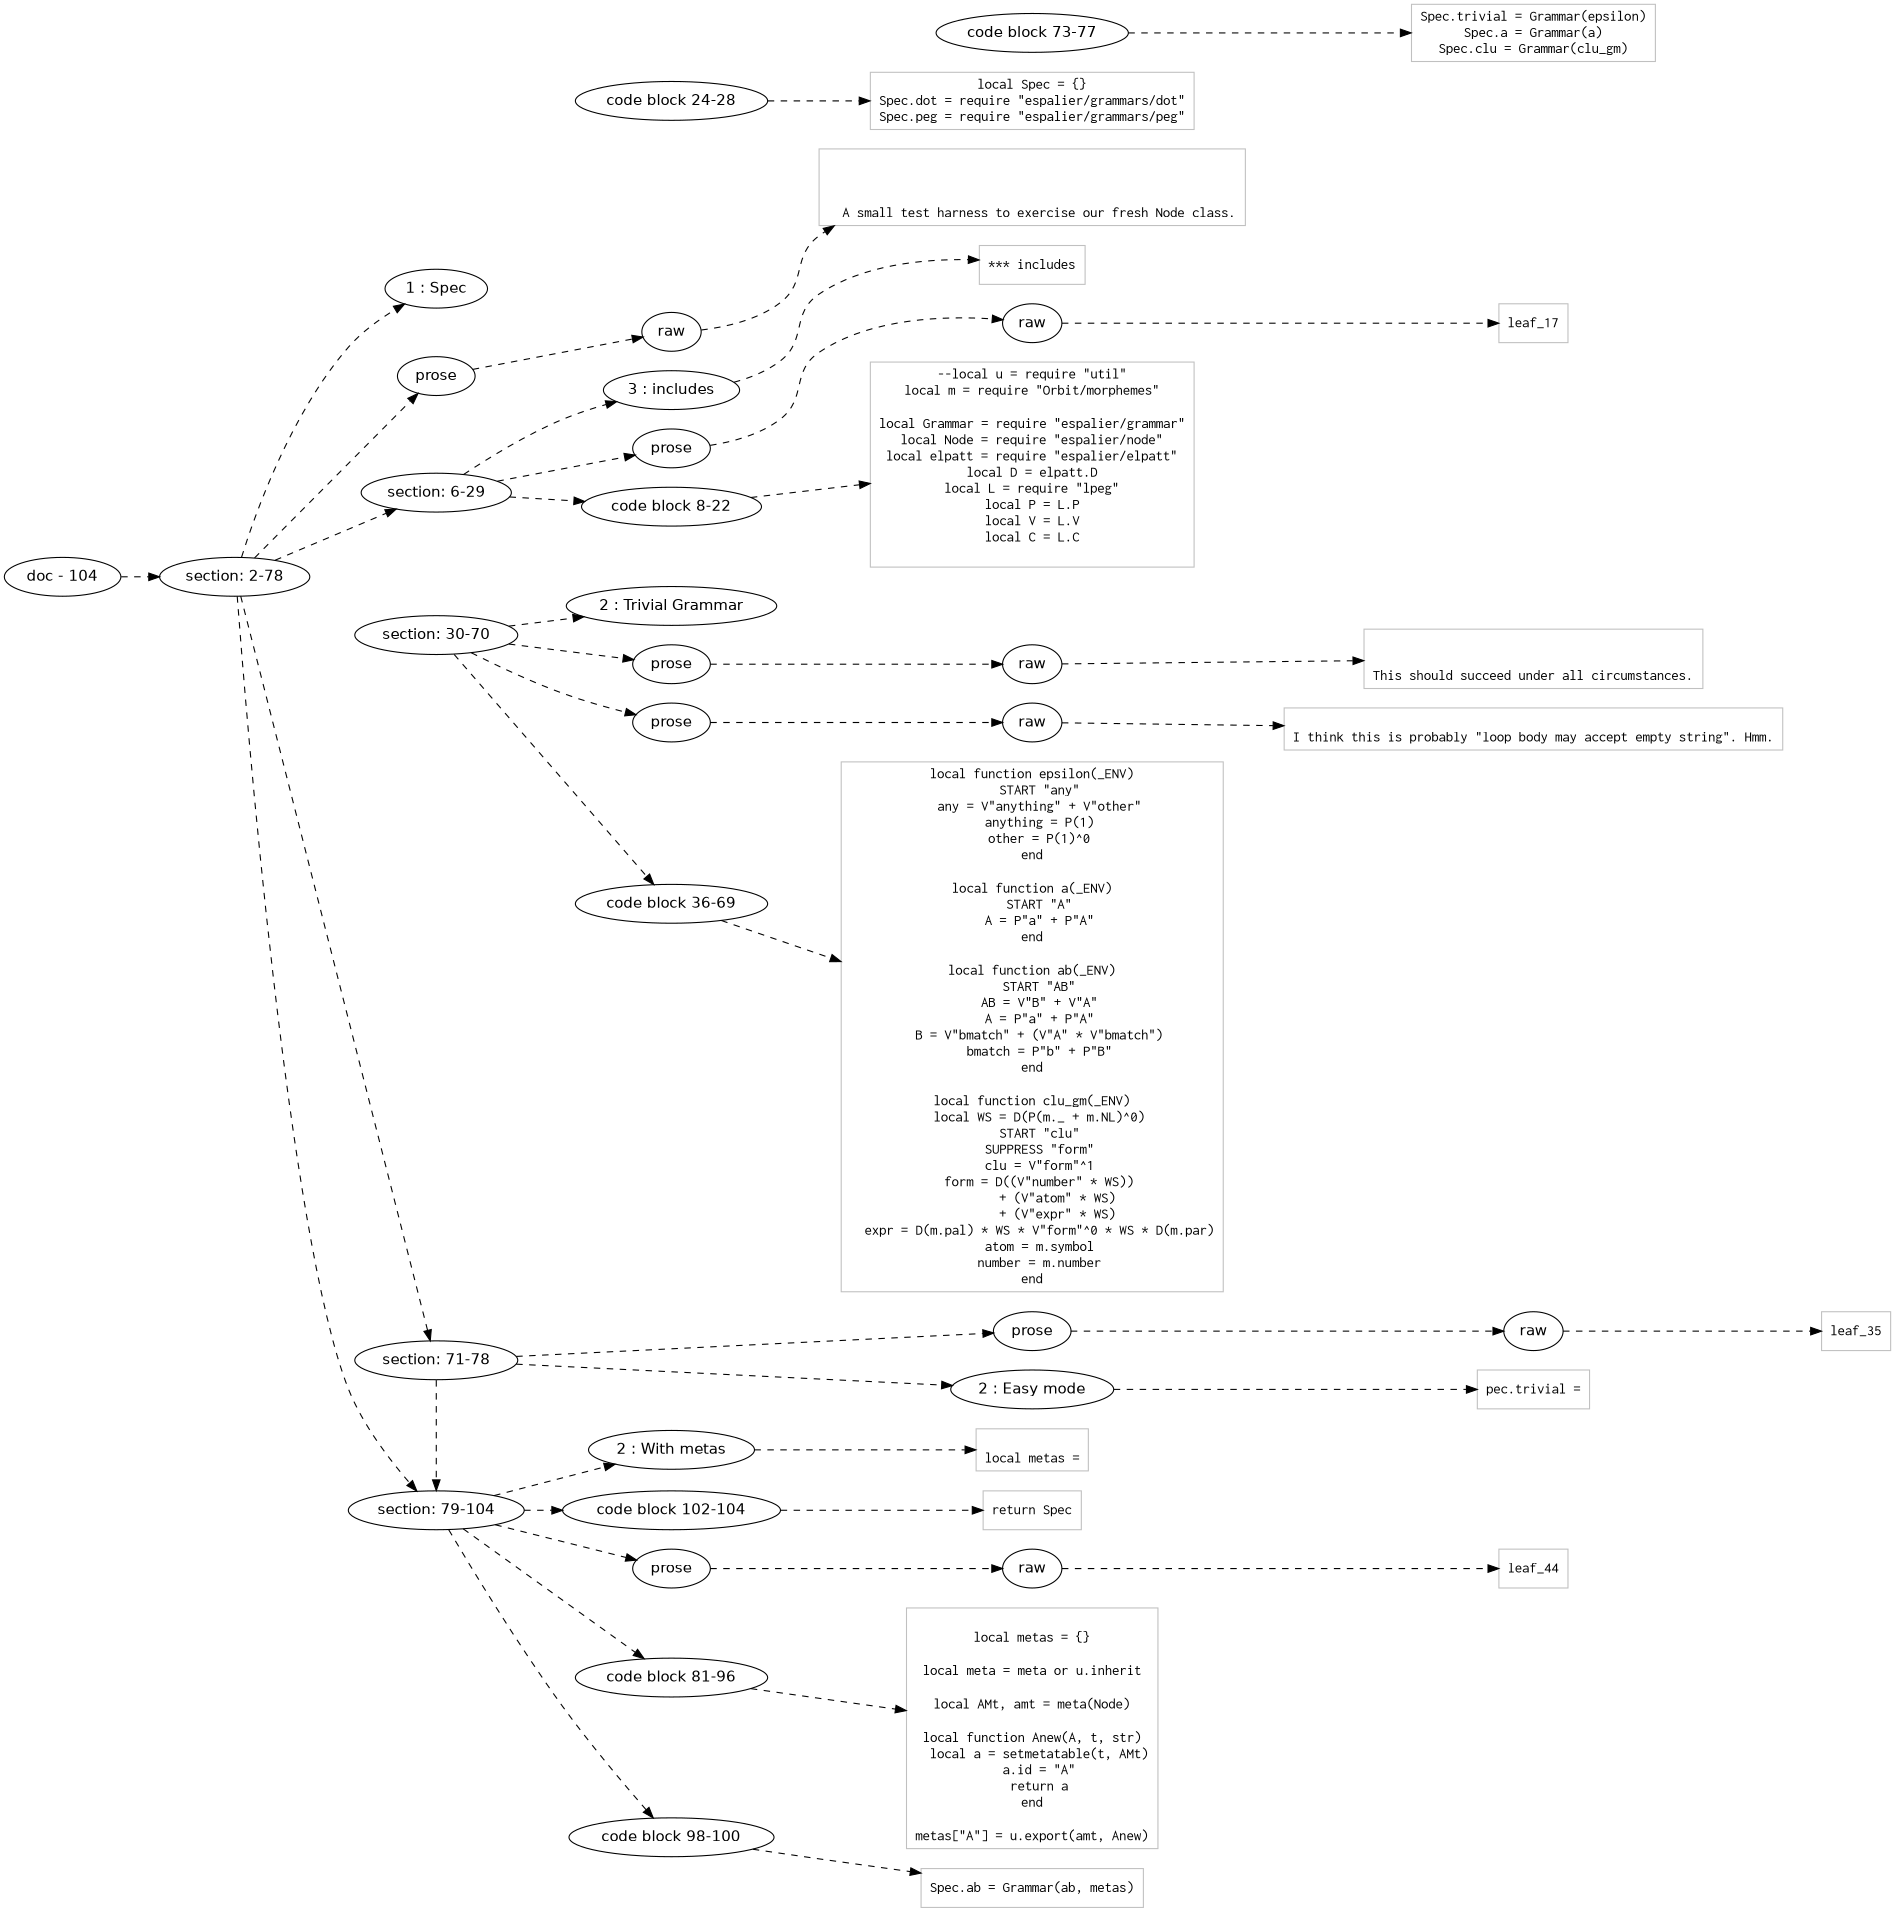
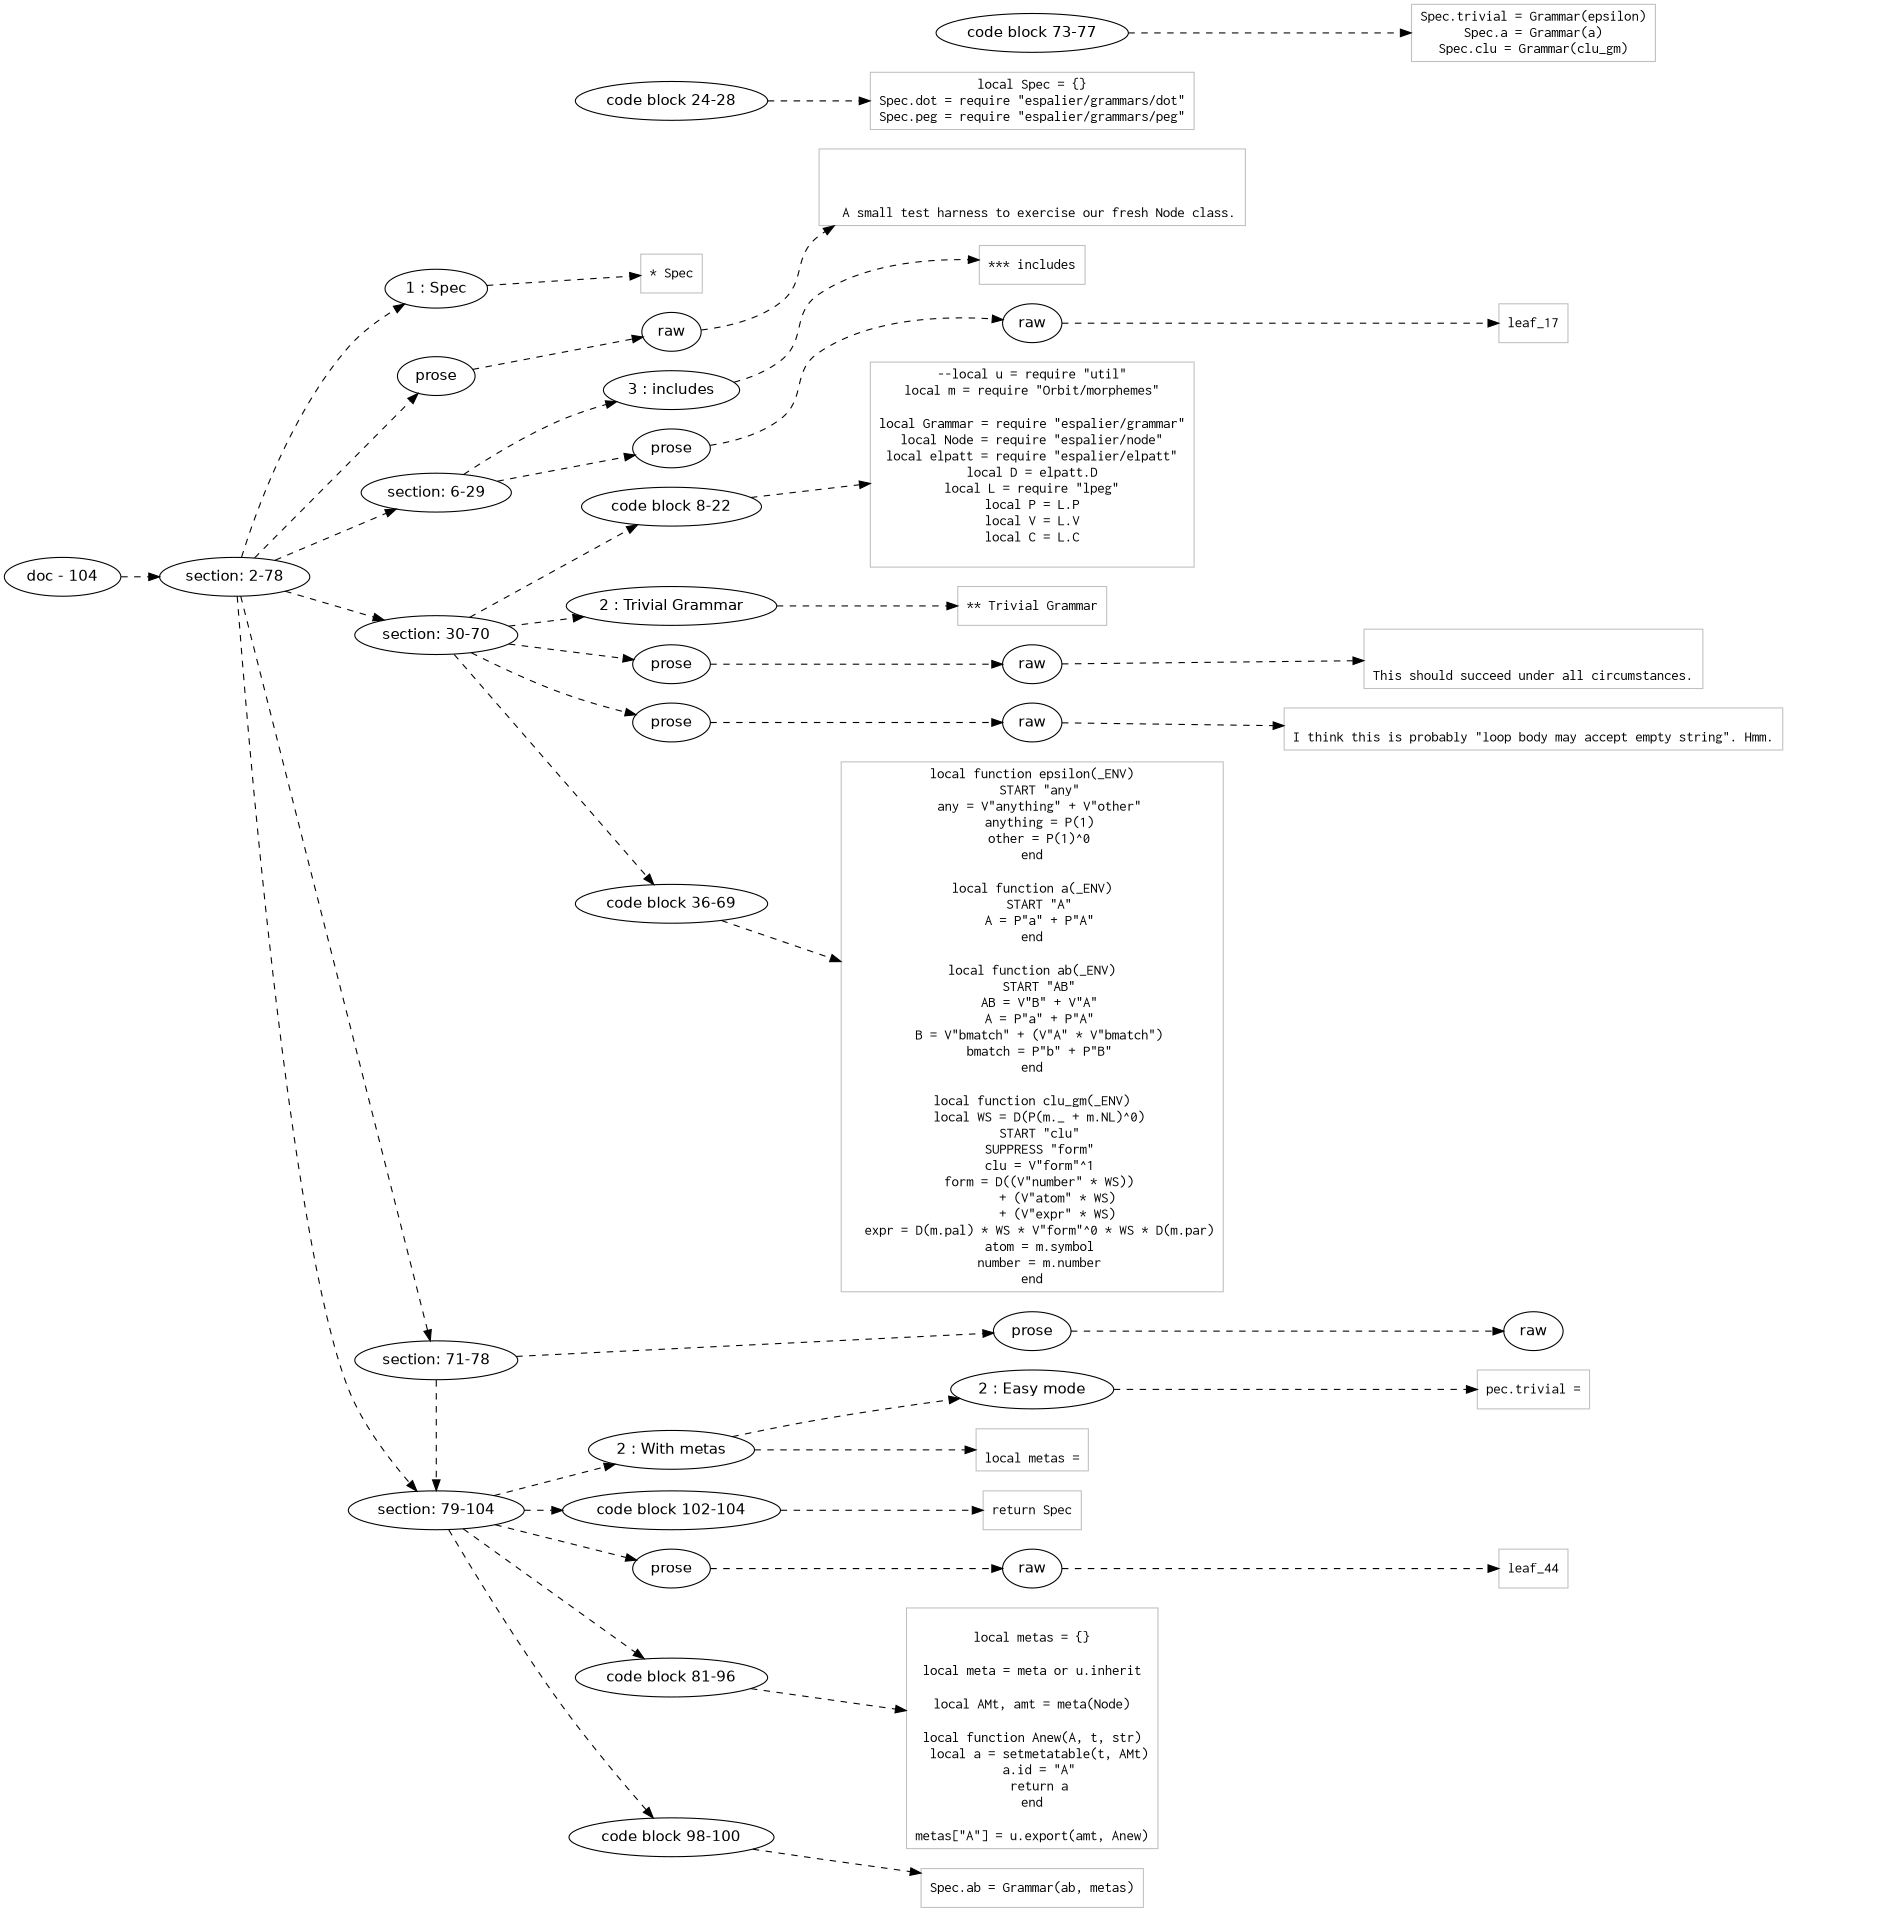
node "* Spec": added
edge "section: 6-29" -> "code block 8-22": now "section: 30-70" -> "code block 8-22"
edge "section: 2-78" -> "section: 30-70": added
node "** Trivial Grammar": added
node "leaf_35": removed
edge "section: 71-78" -> "2 : Easy mode": now "2 : With metas" -> "2 : Easy mode"
